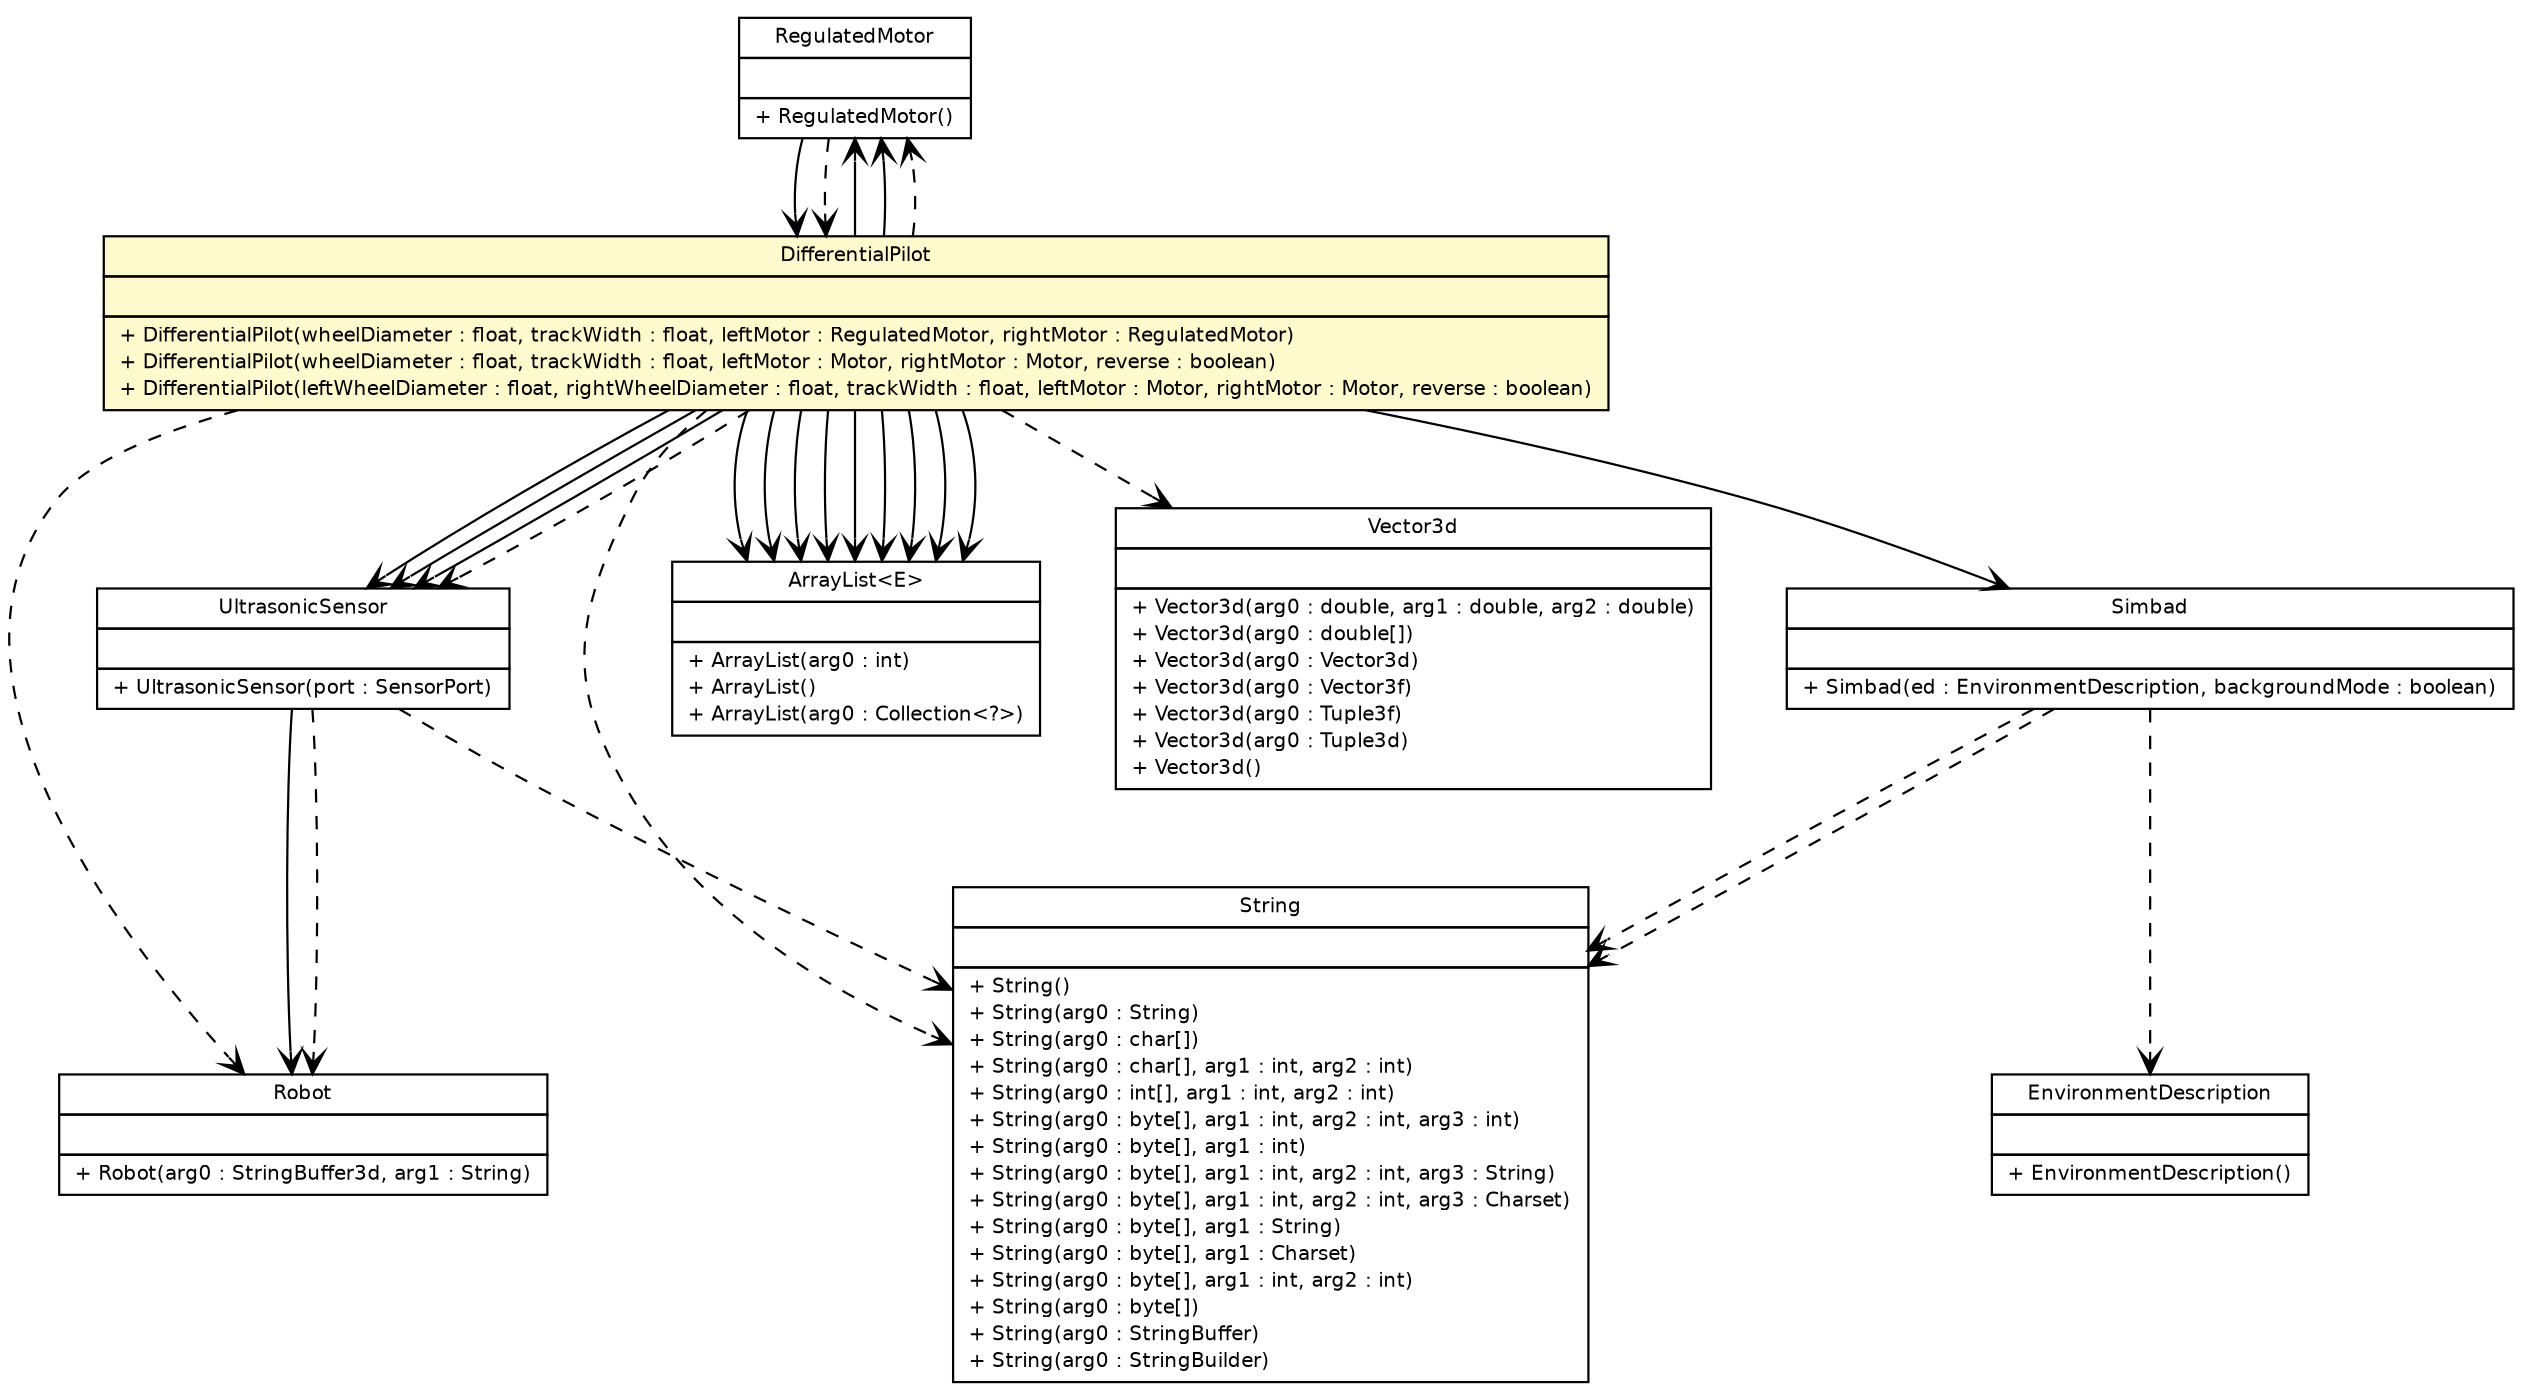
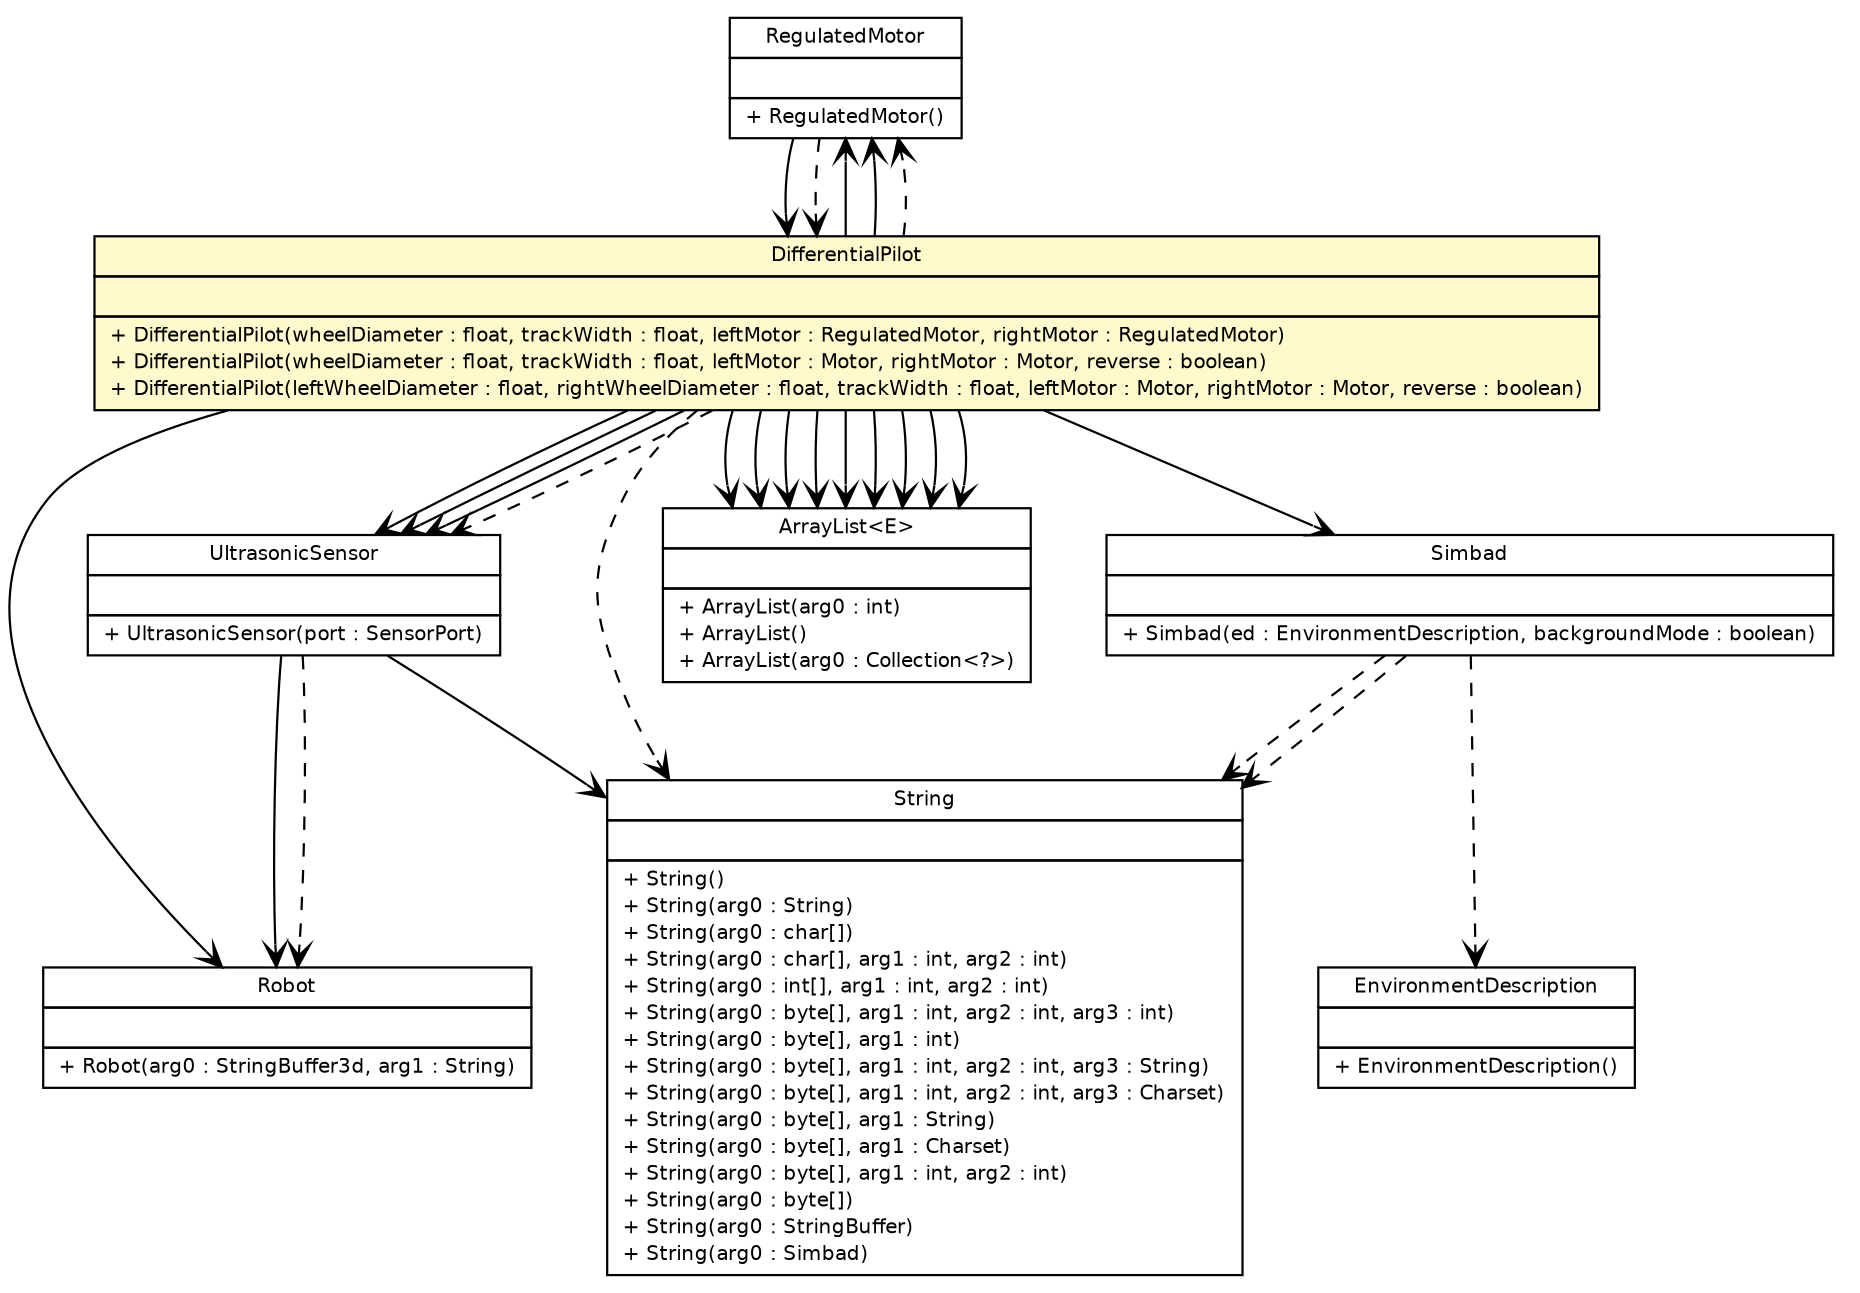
node "Vector3d": removed
edge "DifferentialPilot" -> "Robot": style dashed -> solid
edge "UltrasonicSensor" -> "String": style dashed -> solid
node "String": text "+ String(arg0 : StringBuilder)" -> "+ String(arg0 : Simbad)"
